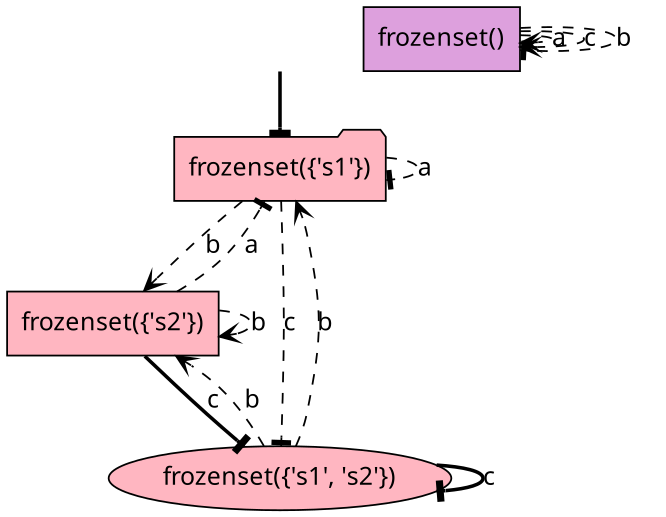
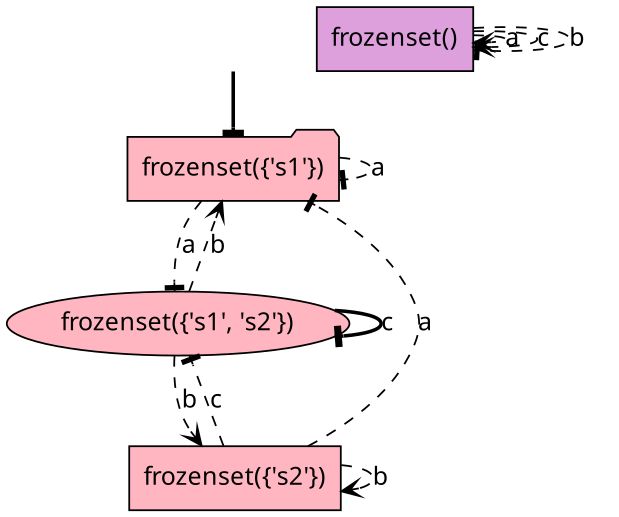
edge "frozenset({'s1'})" -> "frozenset({'s2'})": removed, label "b"
edge "frozenset({'s1'})" -> "frozenset({'s1', 's2'})": label "c" -> "a"
edge "frozenset({'s2'})" -> "frozenset({'s1', 's2'})": style bold -> dashed
